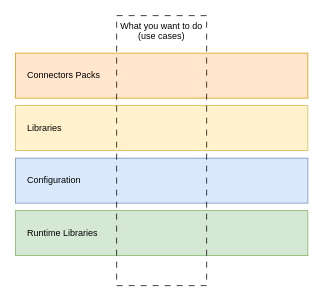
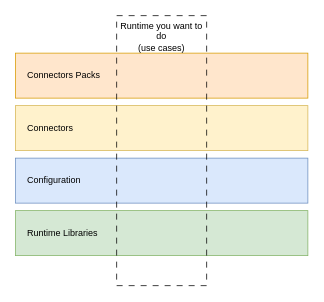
node "What you want to do (use cases)": label "What you want to do (use cases)" -> "Runtime you want to do (use cases)"
node "Libraries": label "Libraries" -> "Connectors"
